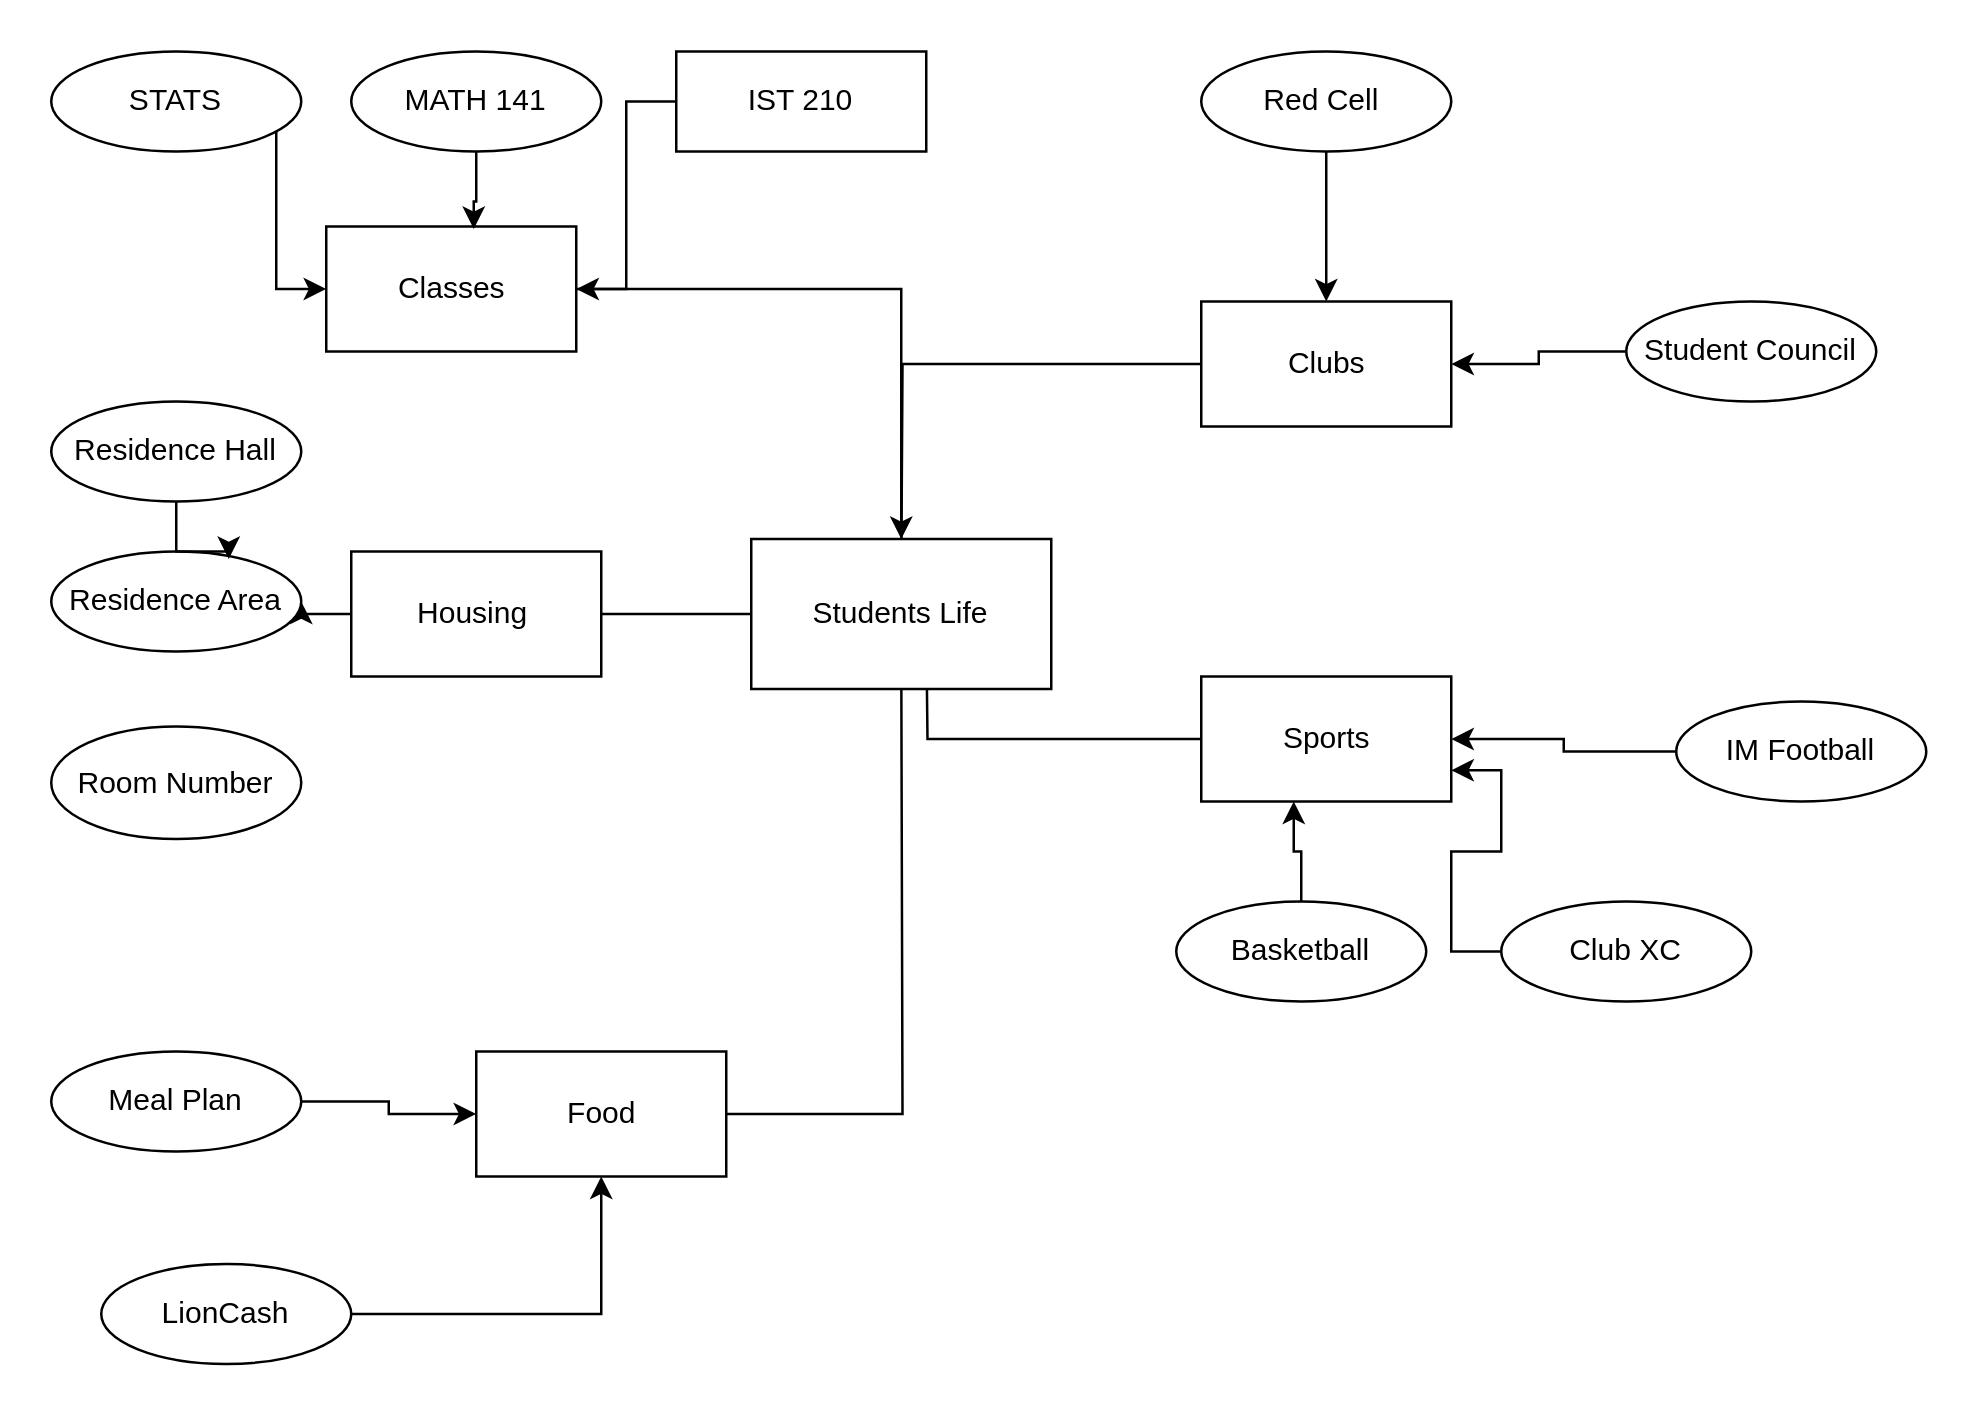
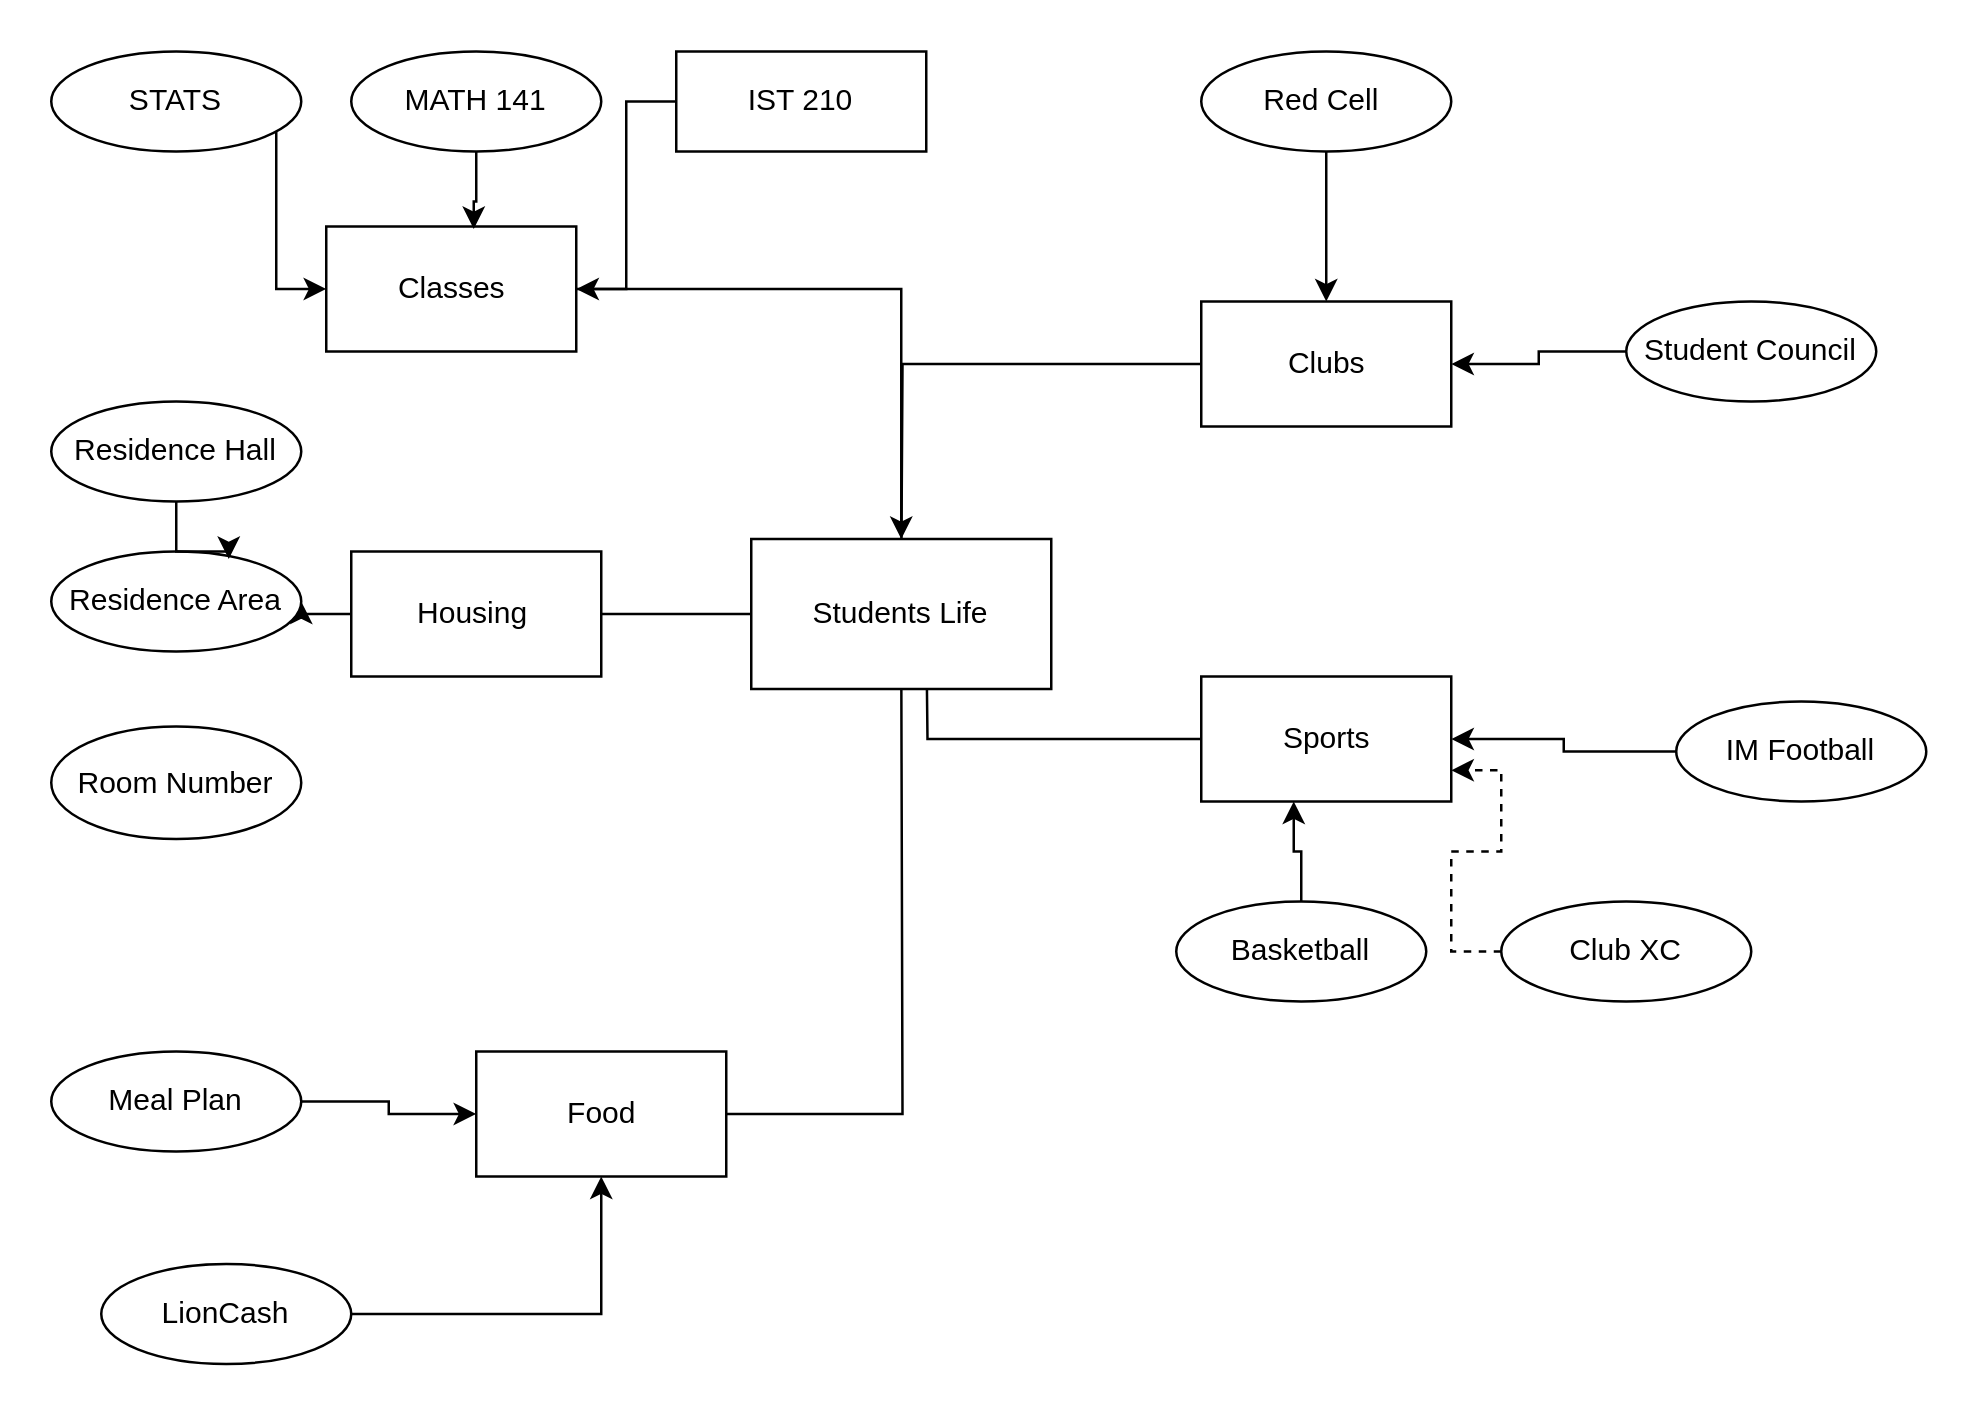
edge "Club XC" -> "Sports": style solid -> dashed
